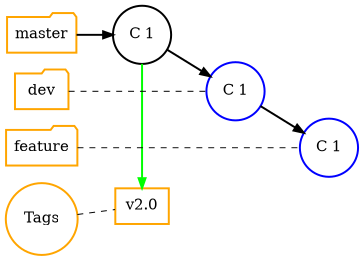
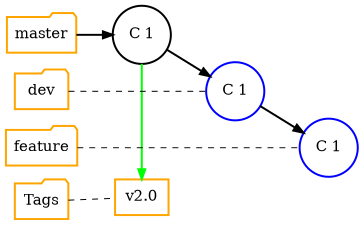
node "Tags": shape circle -> folder
